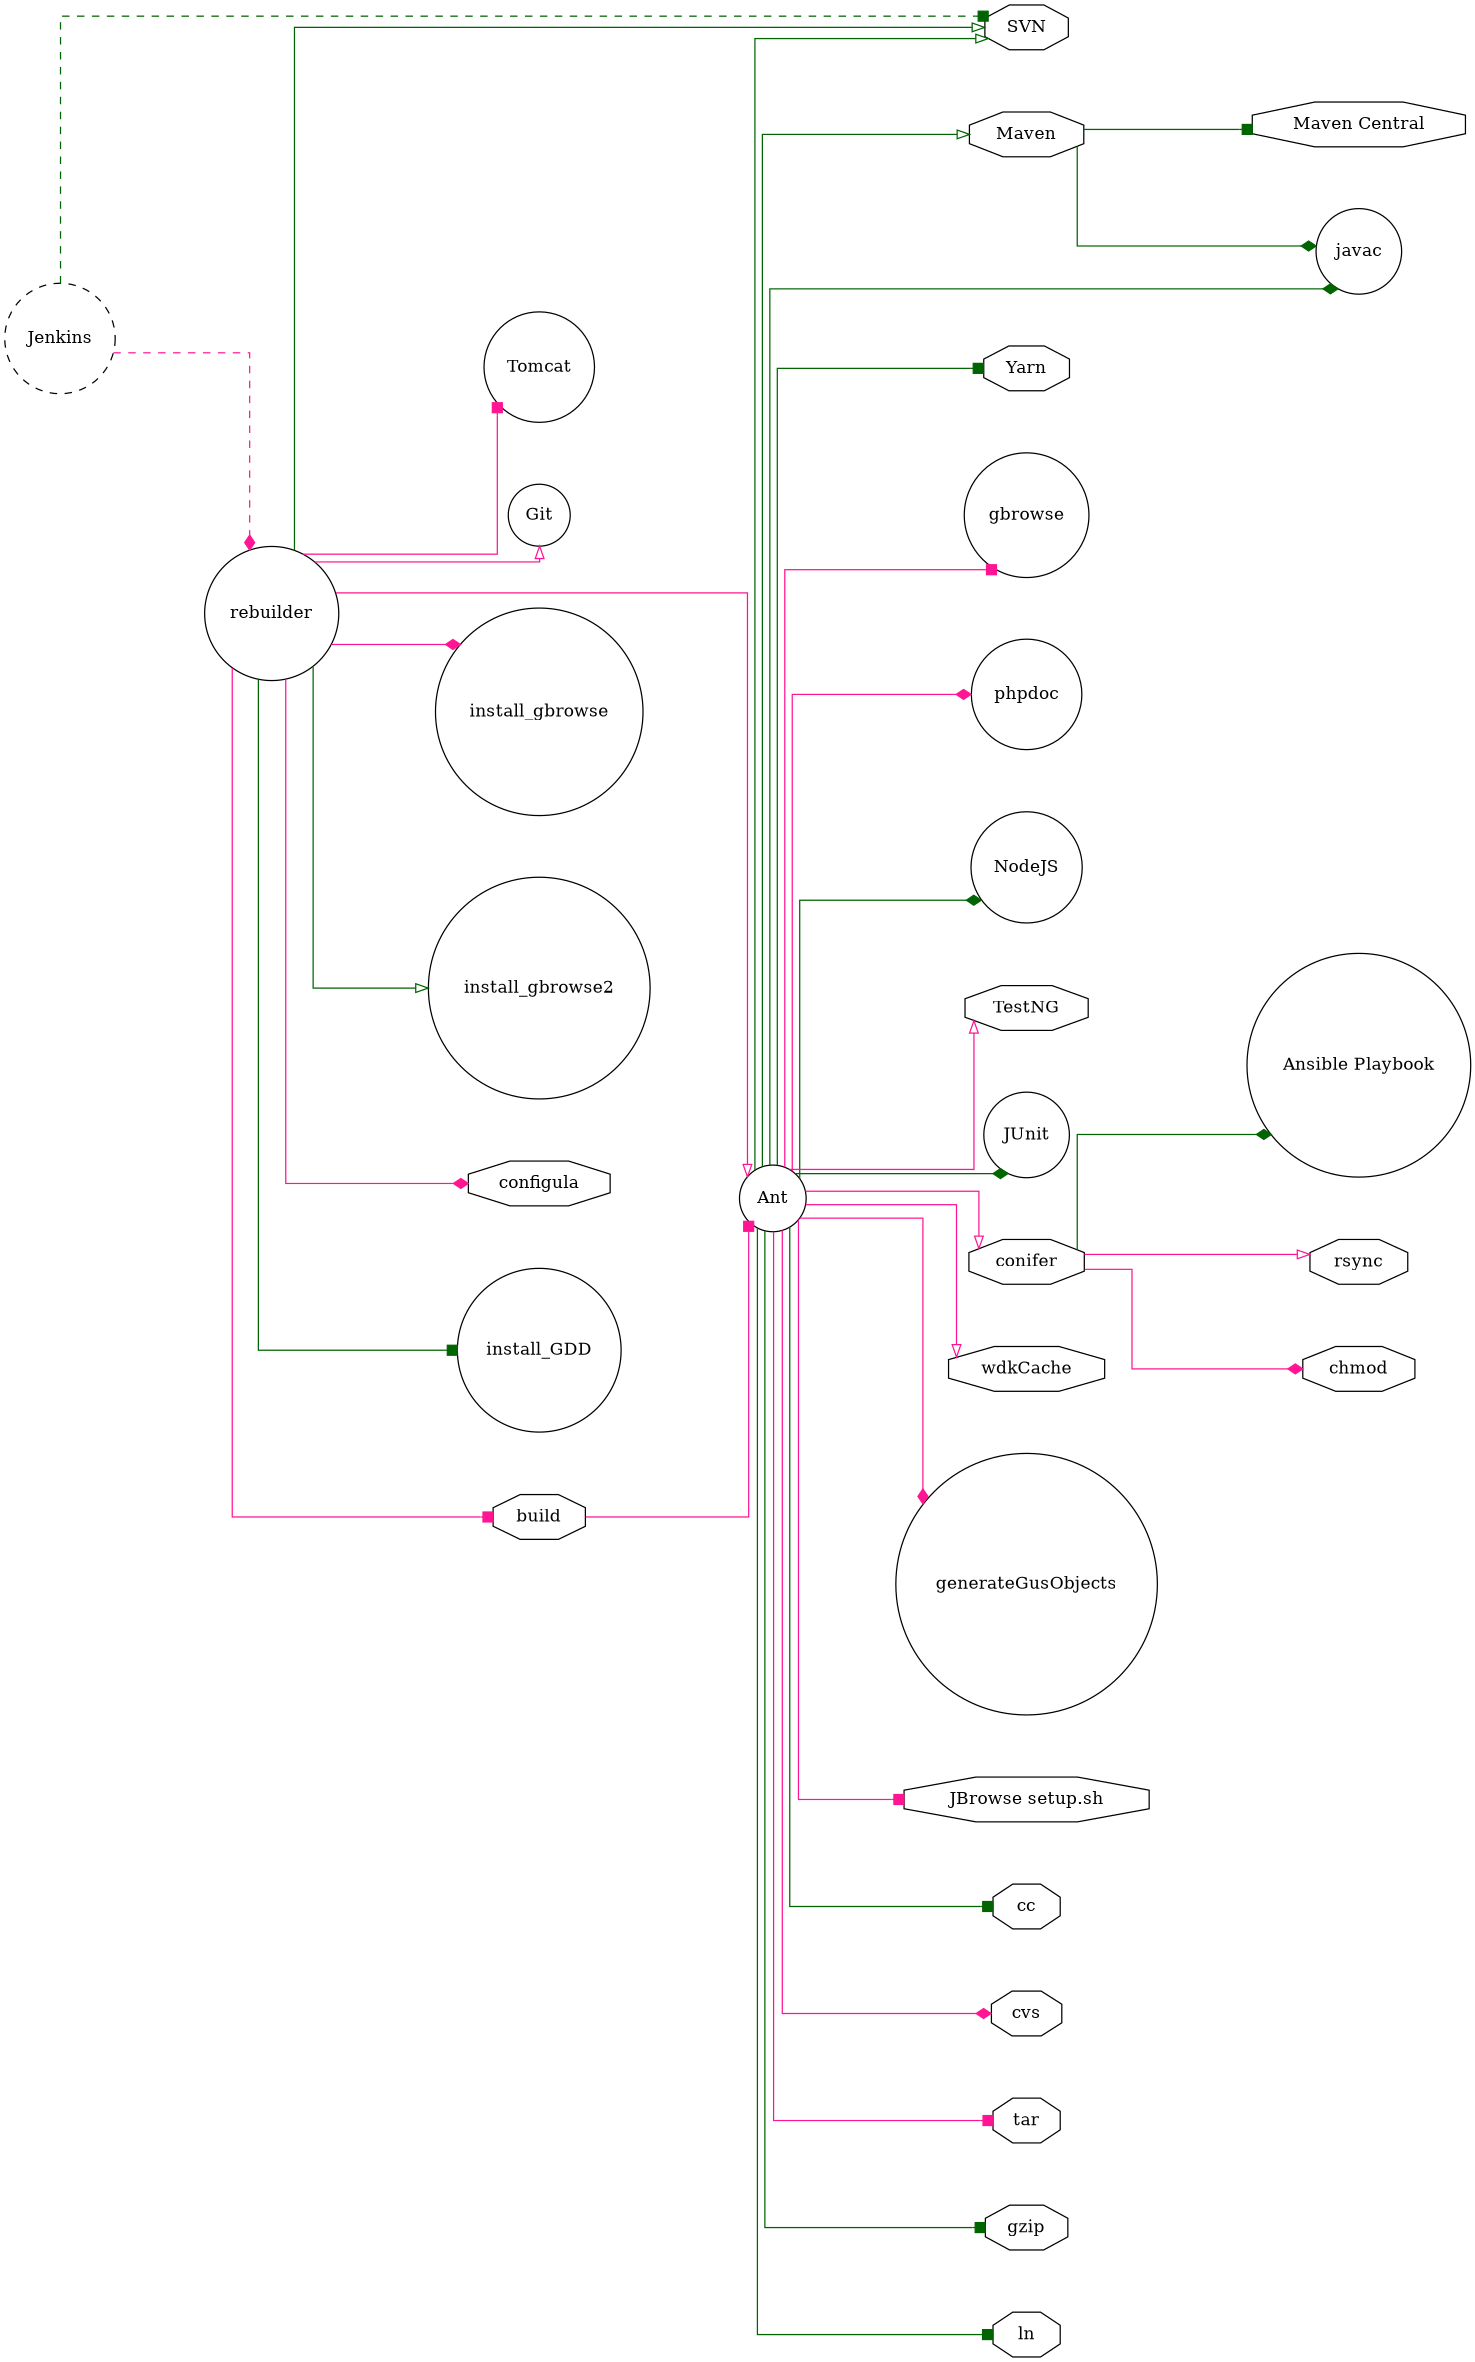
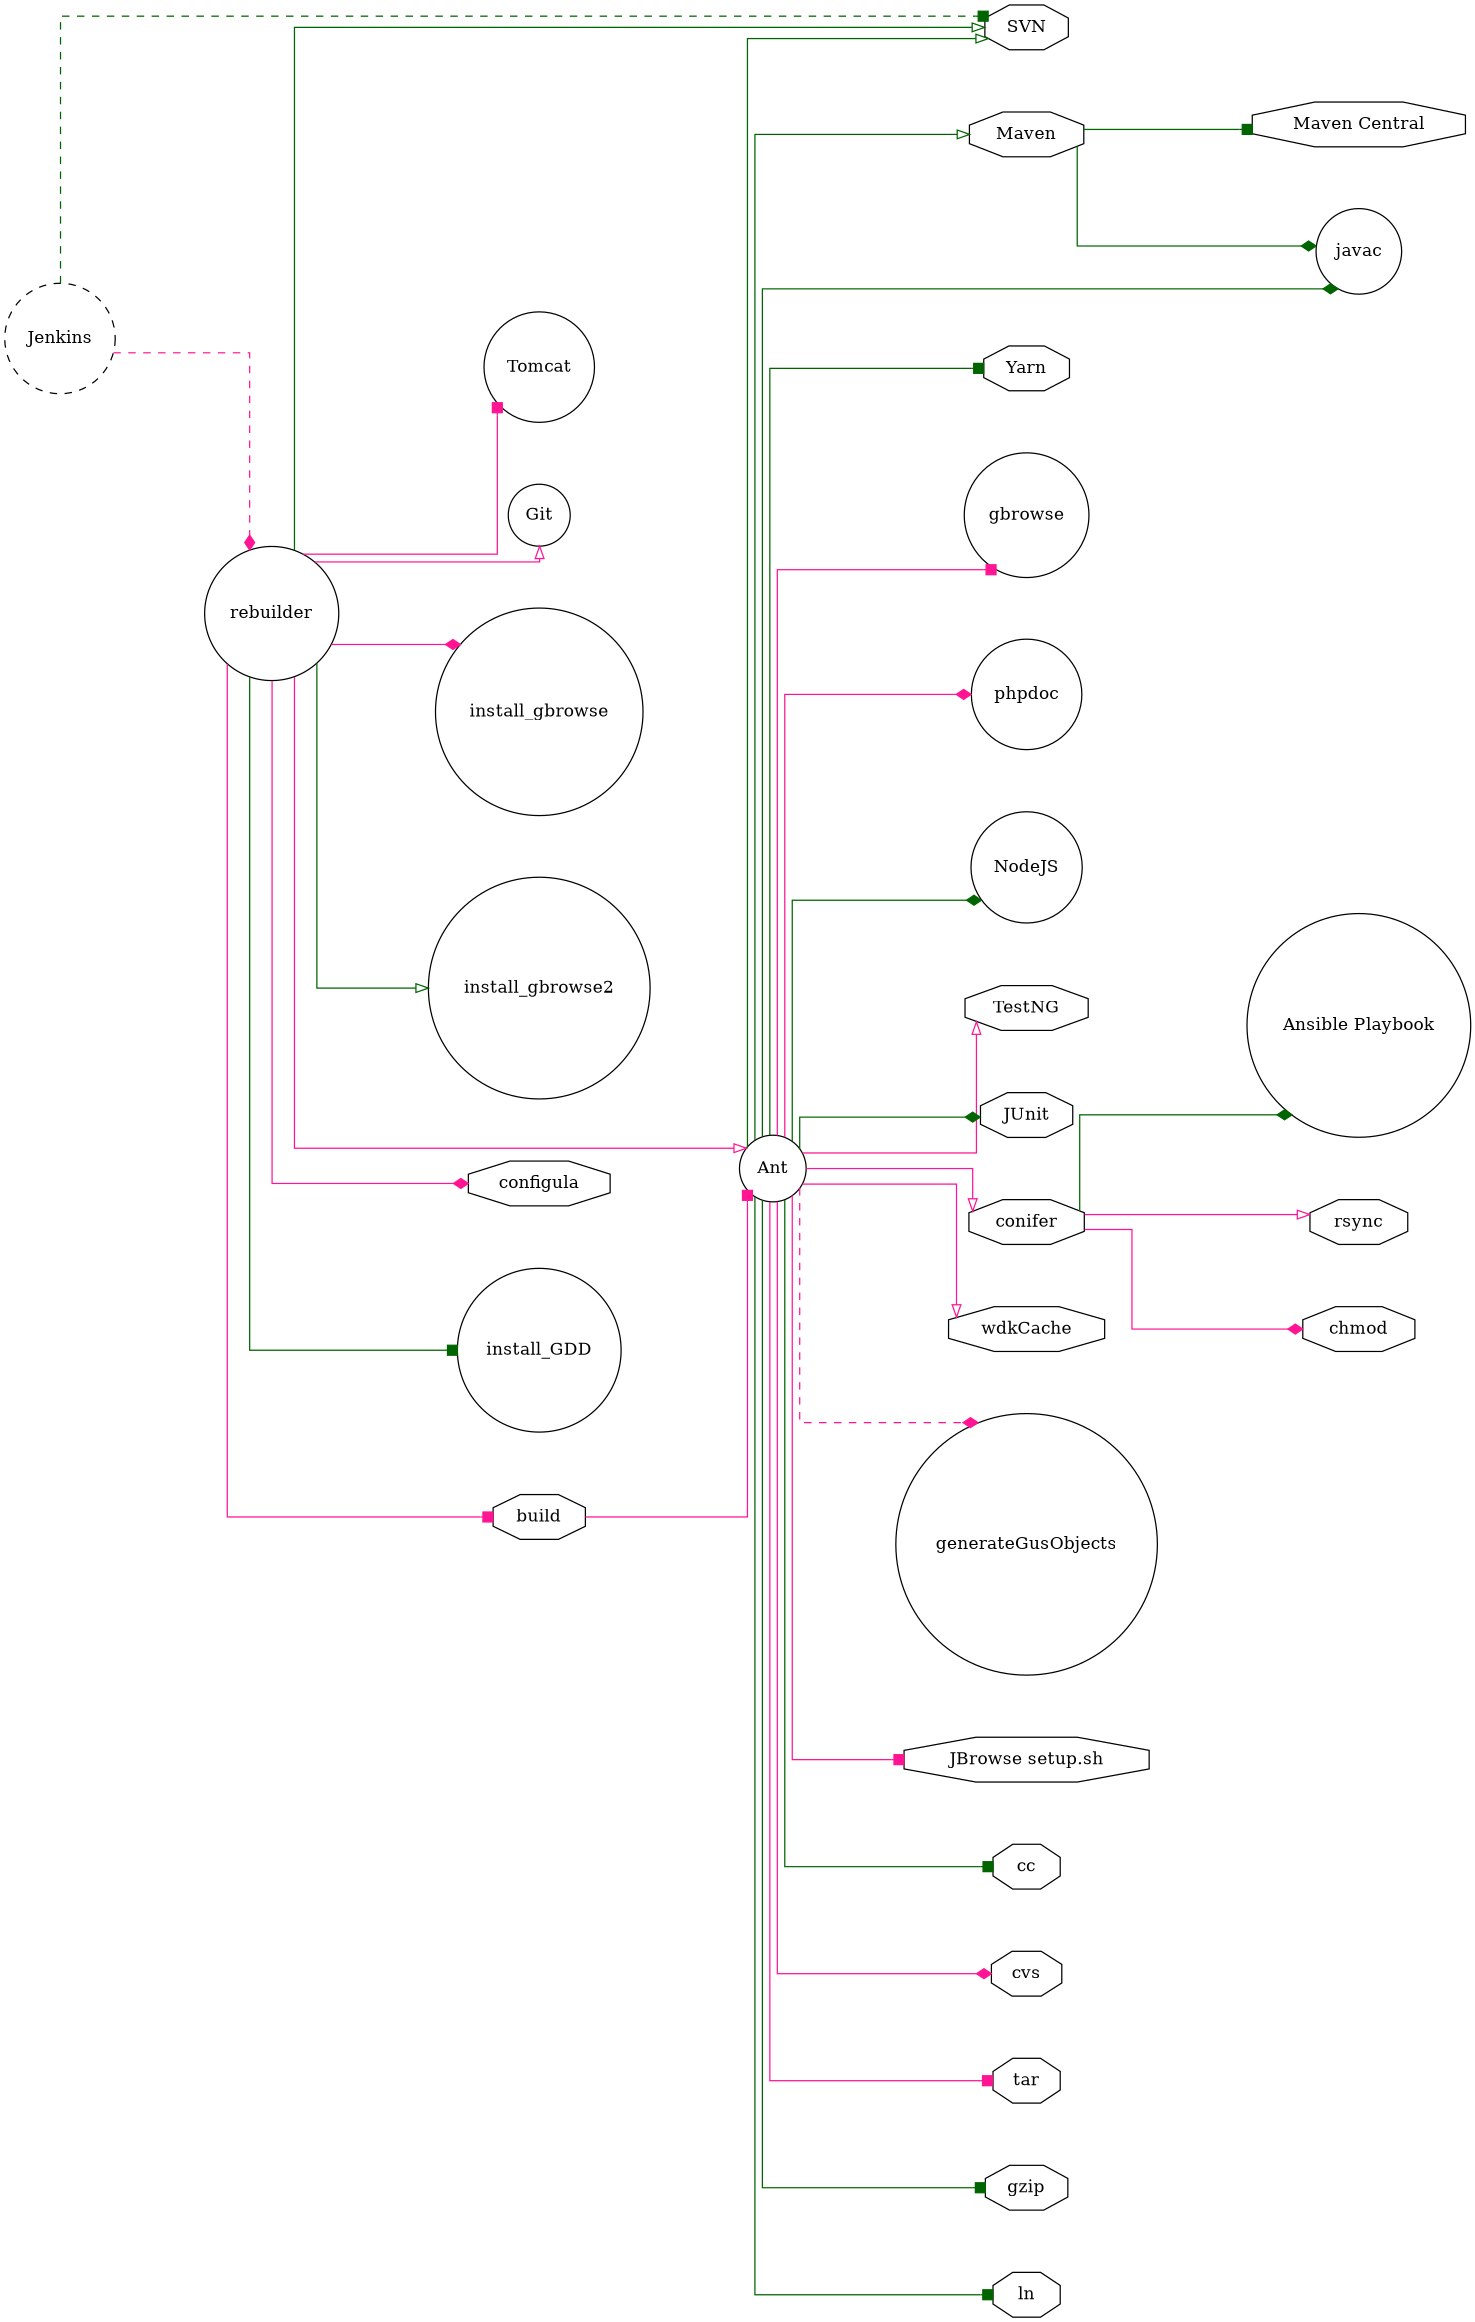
node "JUnit": shape circle -> octagon
edge "Ant" -> "generateGusObjects": style solid -> dashed
